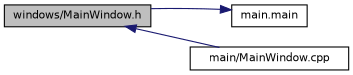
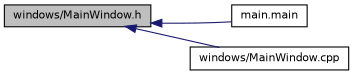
edge "windows/MainWindow.h" -> "main.main": reversed
node "main/MainWindow.cpp": label "main/MainWindow.cpp" -> "windows/MainWindow.cpp"
